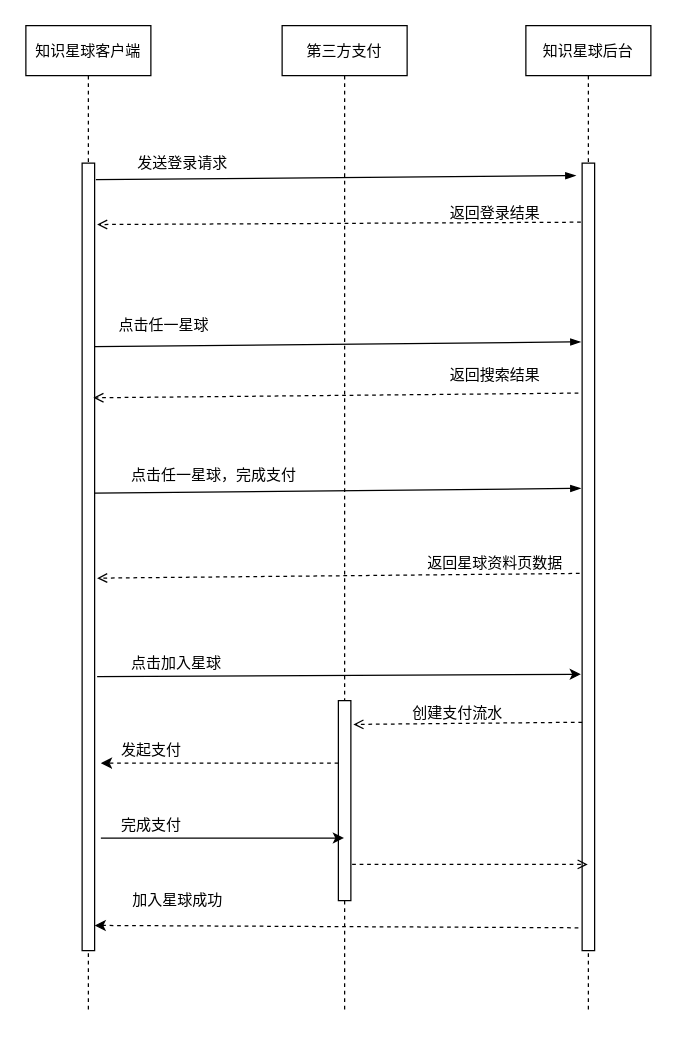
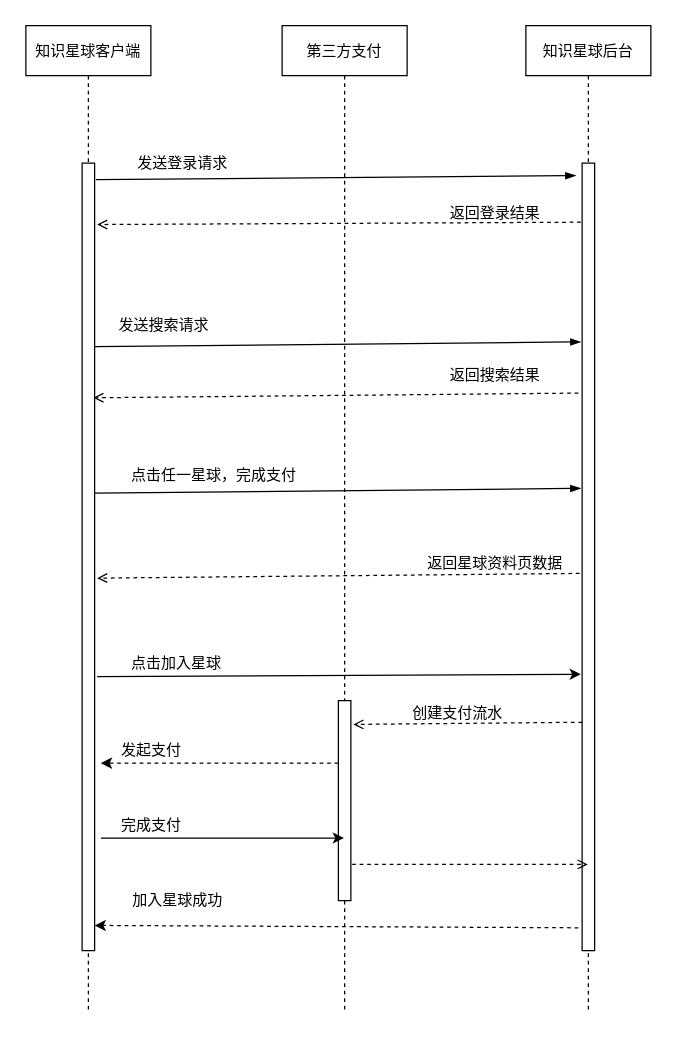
node "点击任一星球": label "点击任一星球" -> "发送搜索请求"
